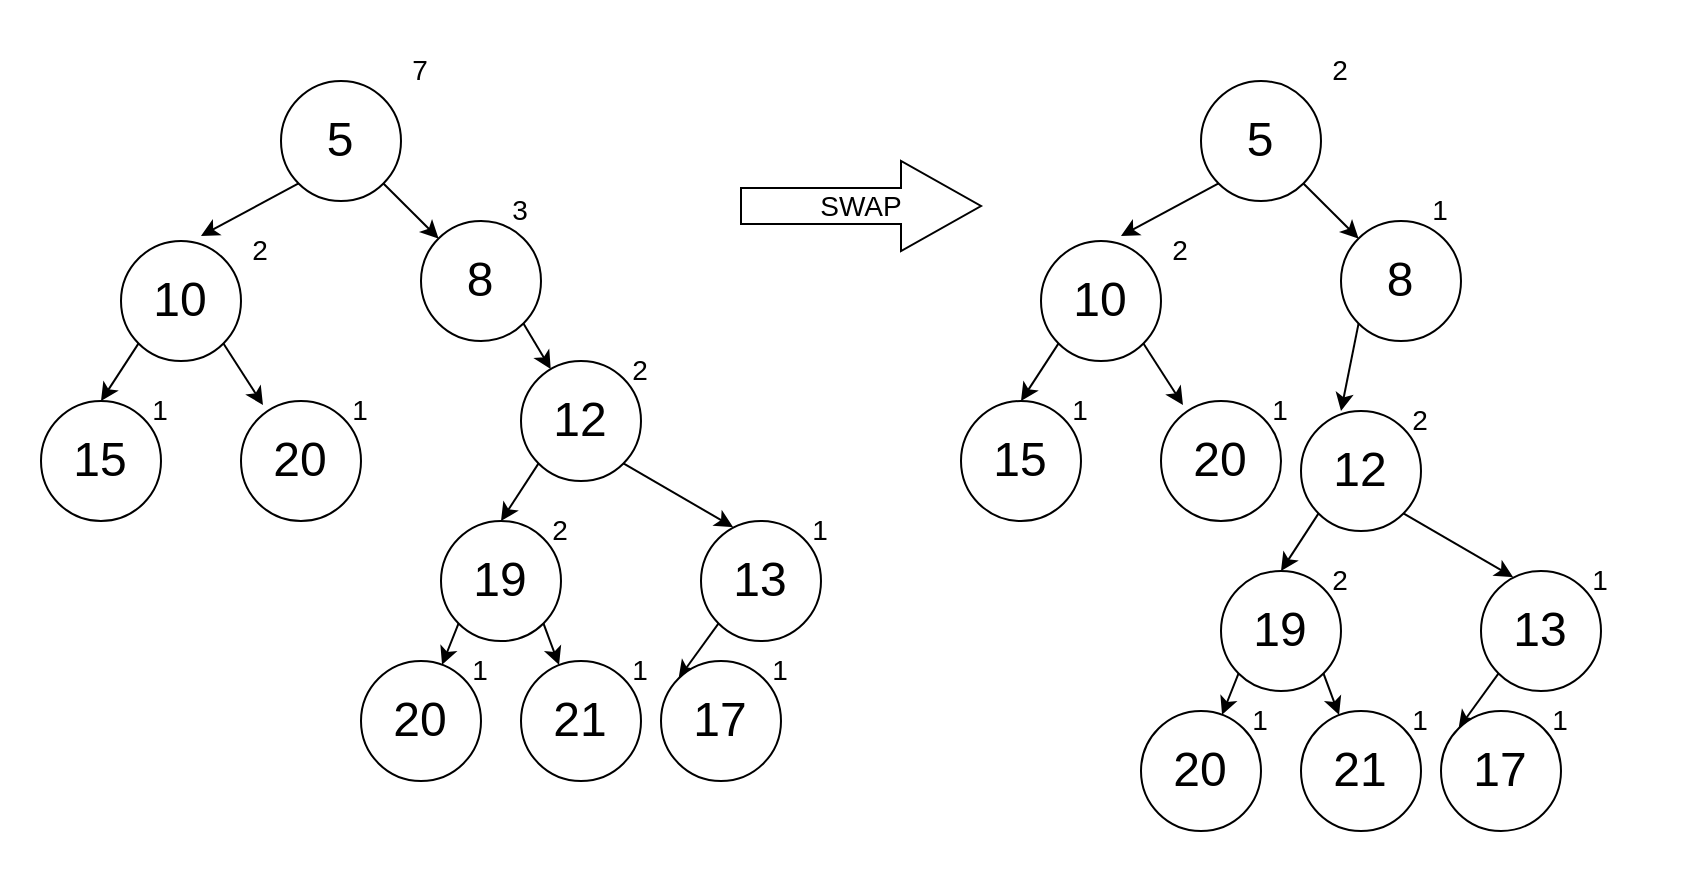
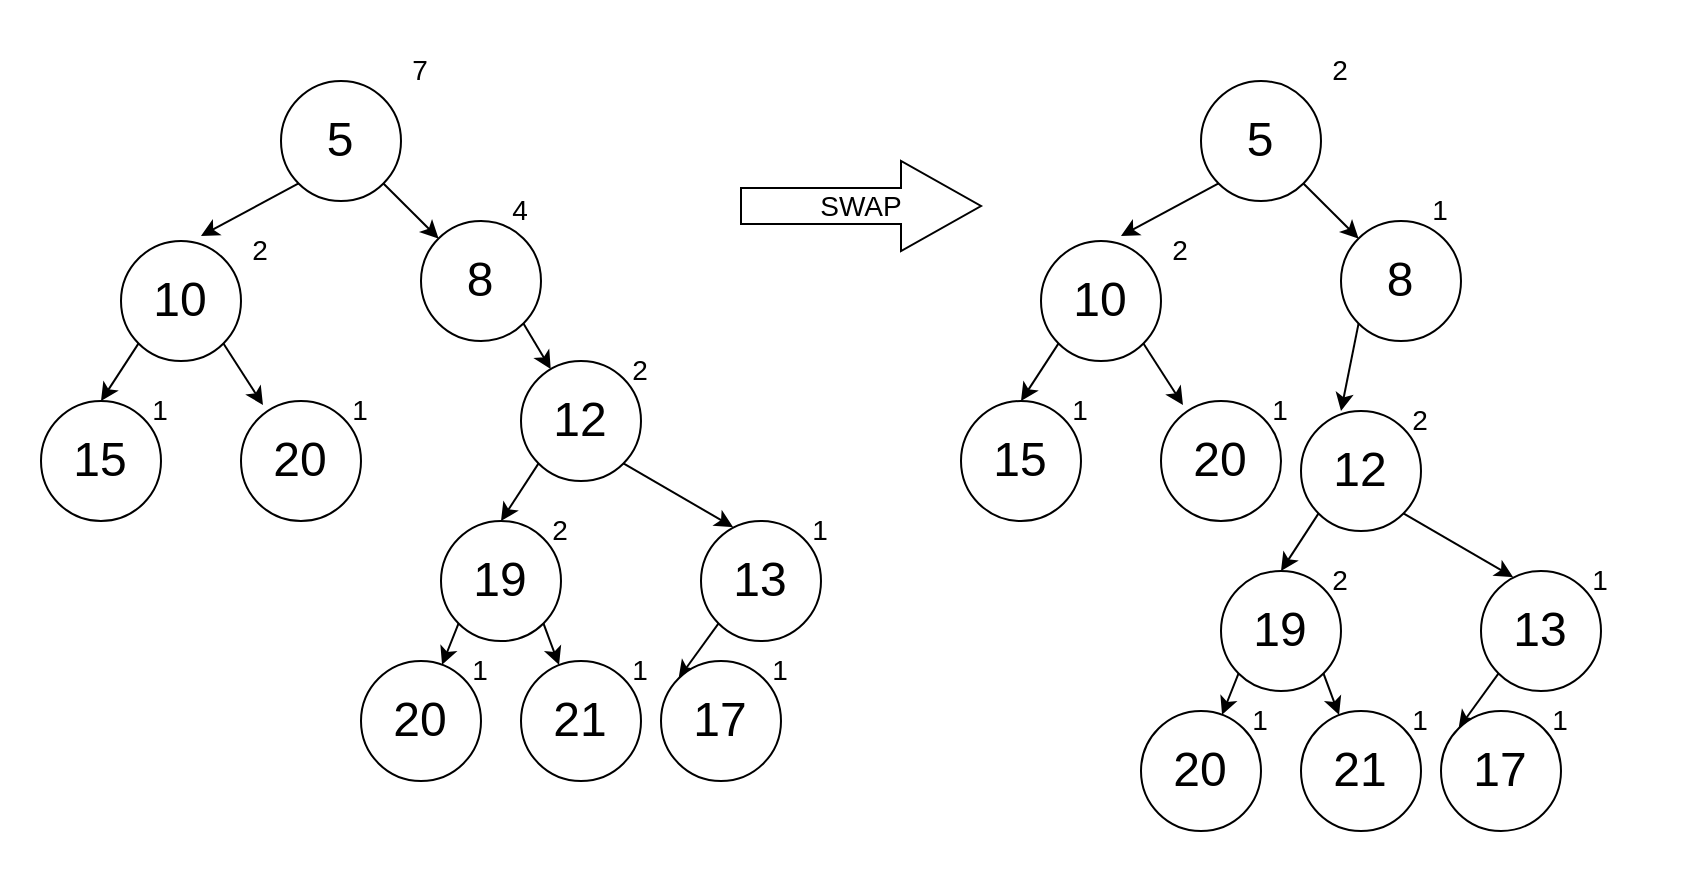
node "3": label "3" -> "4"
